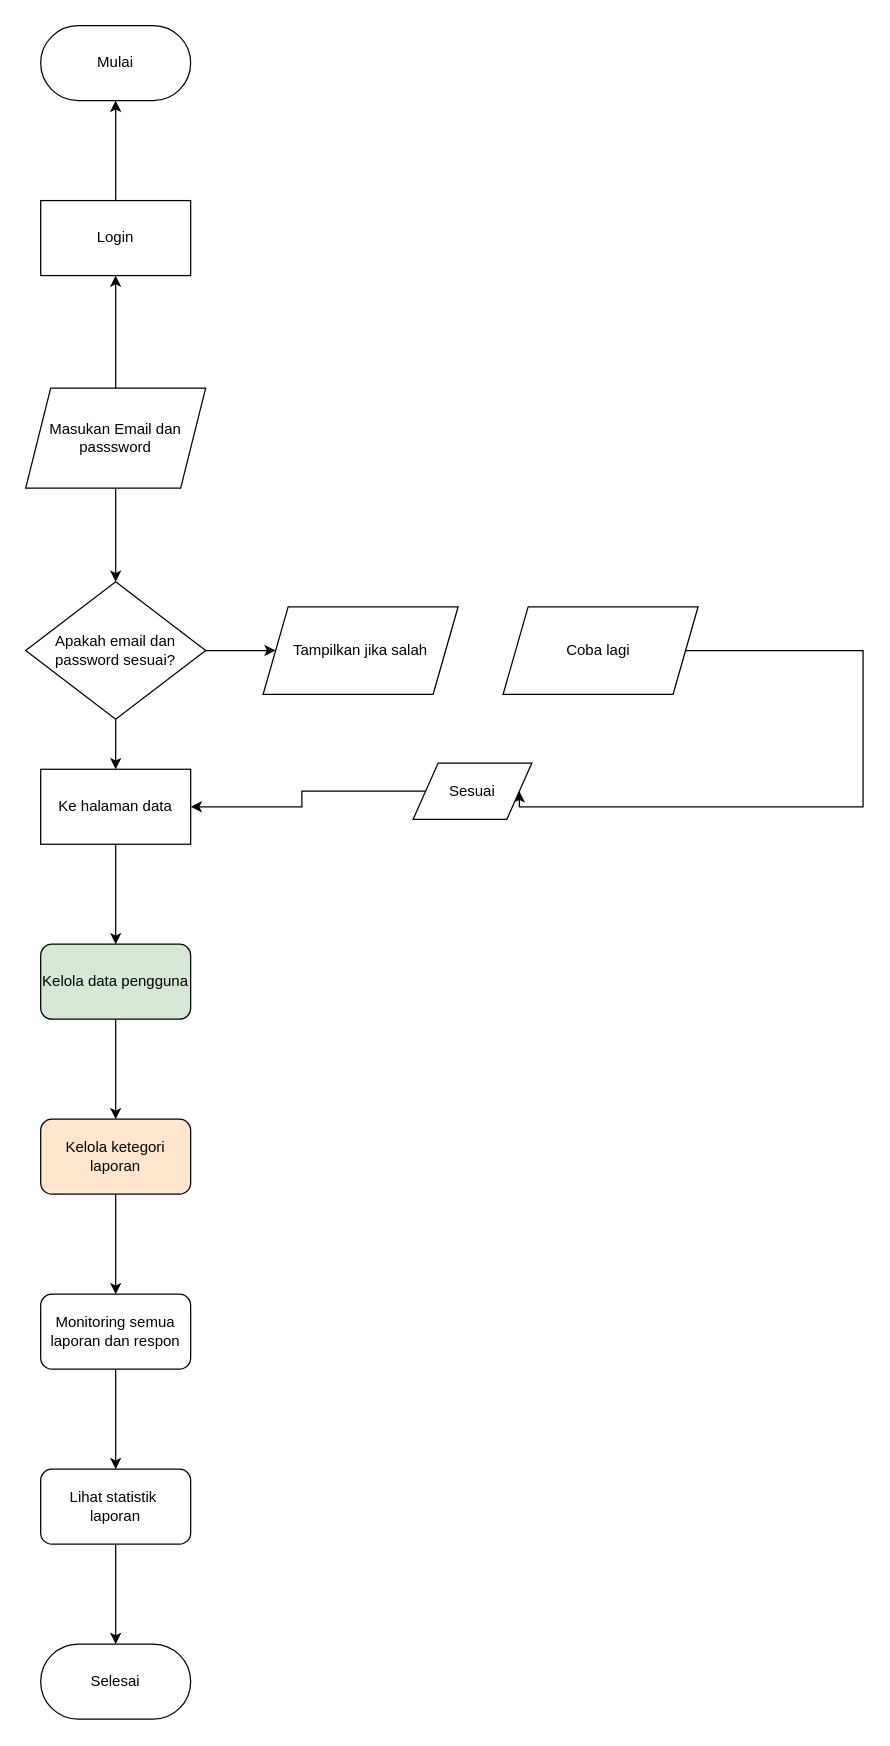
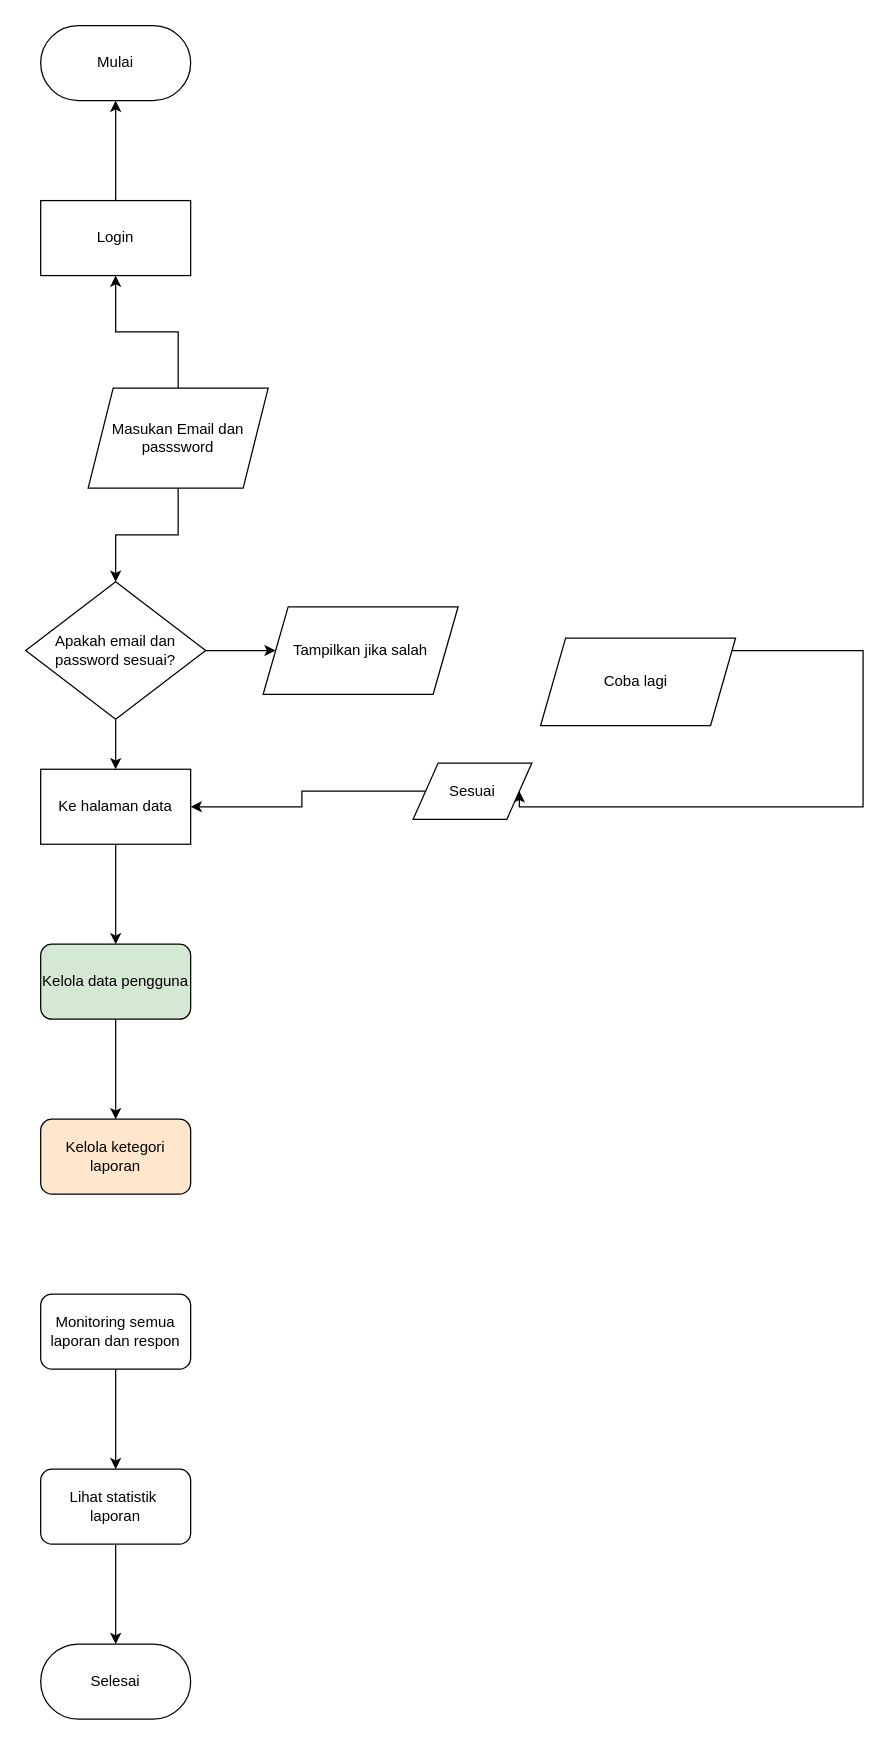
node "Masukan Email dan passsword": moved (116, 438) -> (178, 438)
node "Coba lagi": moved (601, 651) -> (638, 682)
edge "Kelola ketegori laporan" -> "Monitoring semua laporan dan respon": removed
